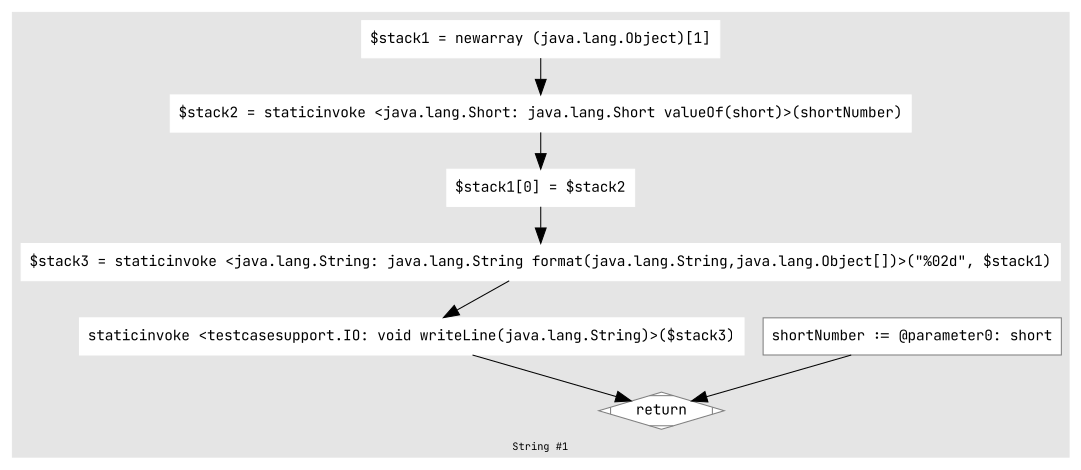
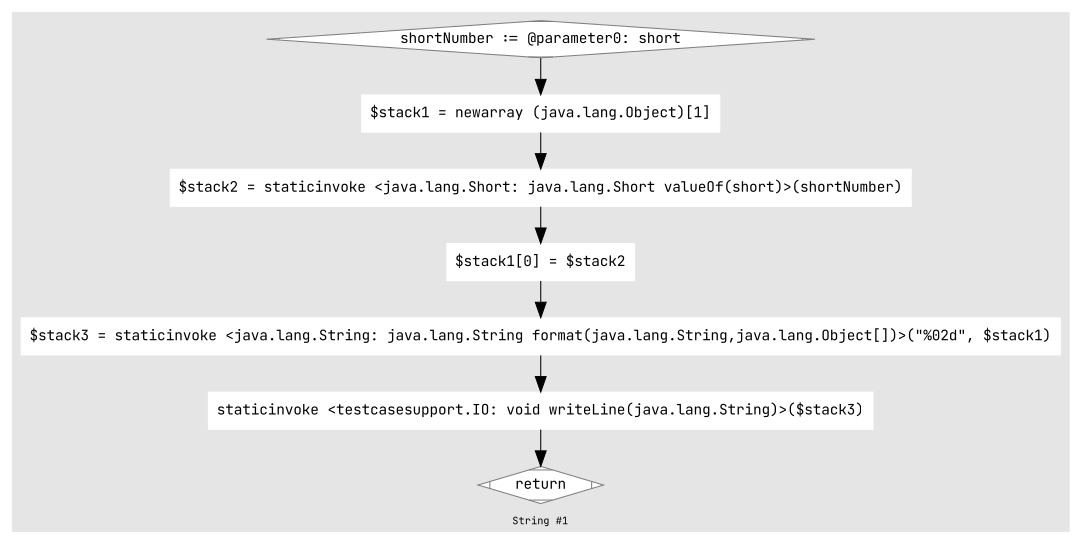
node "shortNumber := @parameter0: short": shape box -> Mdiamond
edge "shortNumber := @parameter0: short" -> "return": now "shortNumber := @parameter0: short" -> "$stack1 = newarray (java.lang.Object)[1]"
